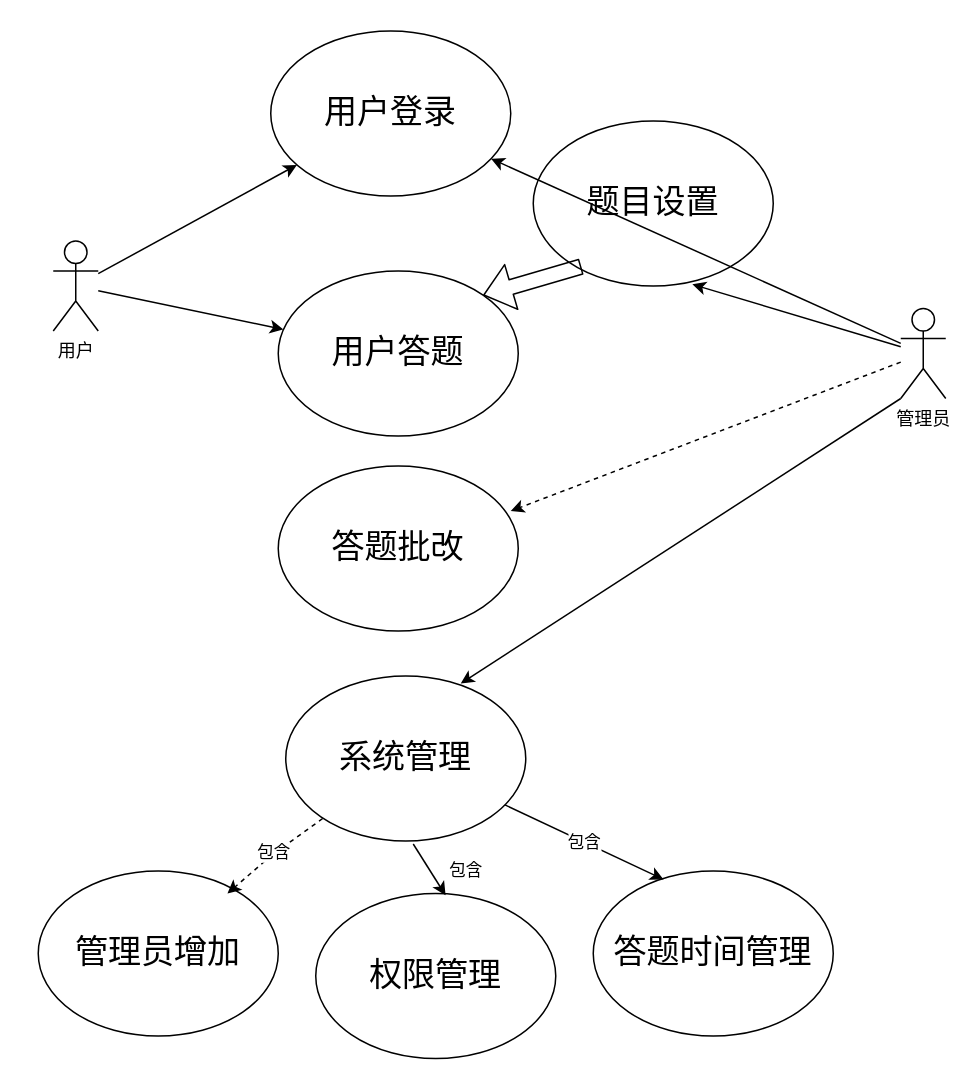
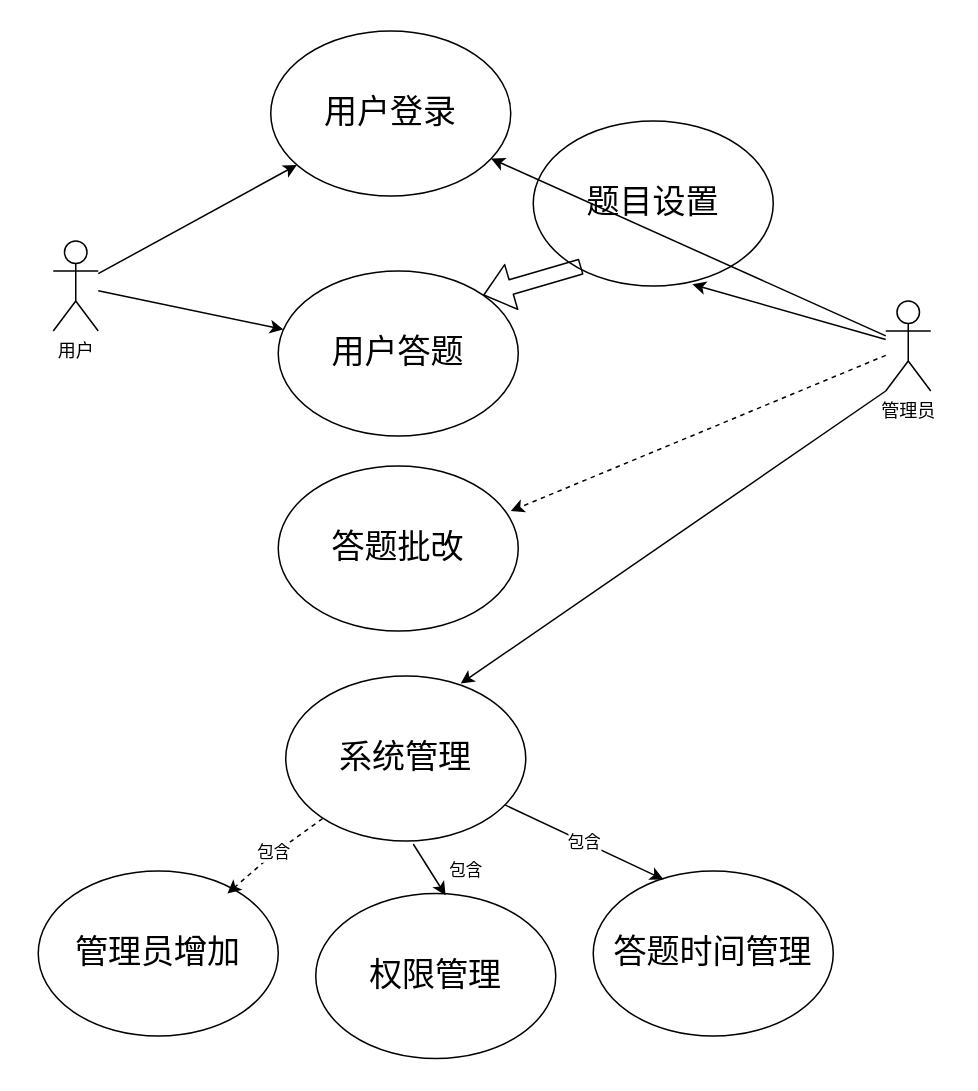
node "管理员": moved (923, 353) -> (908, 346)
